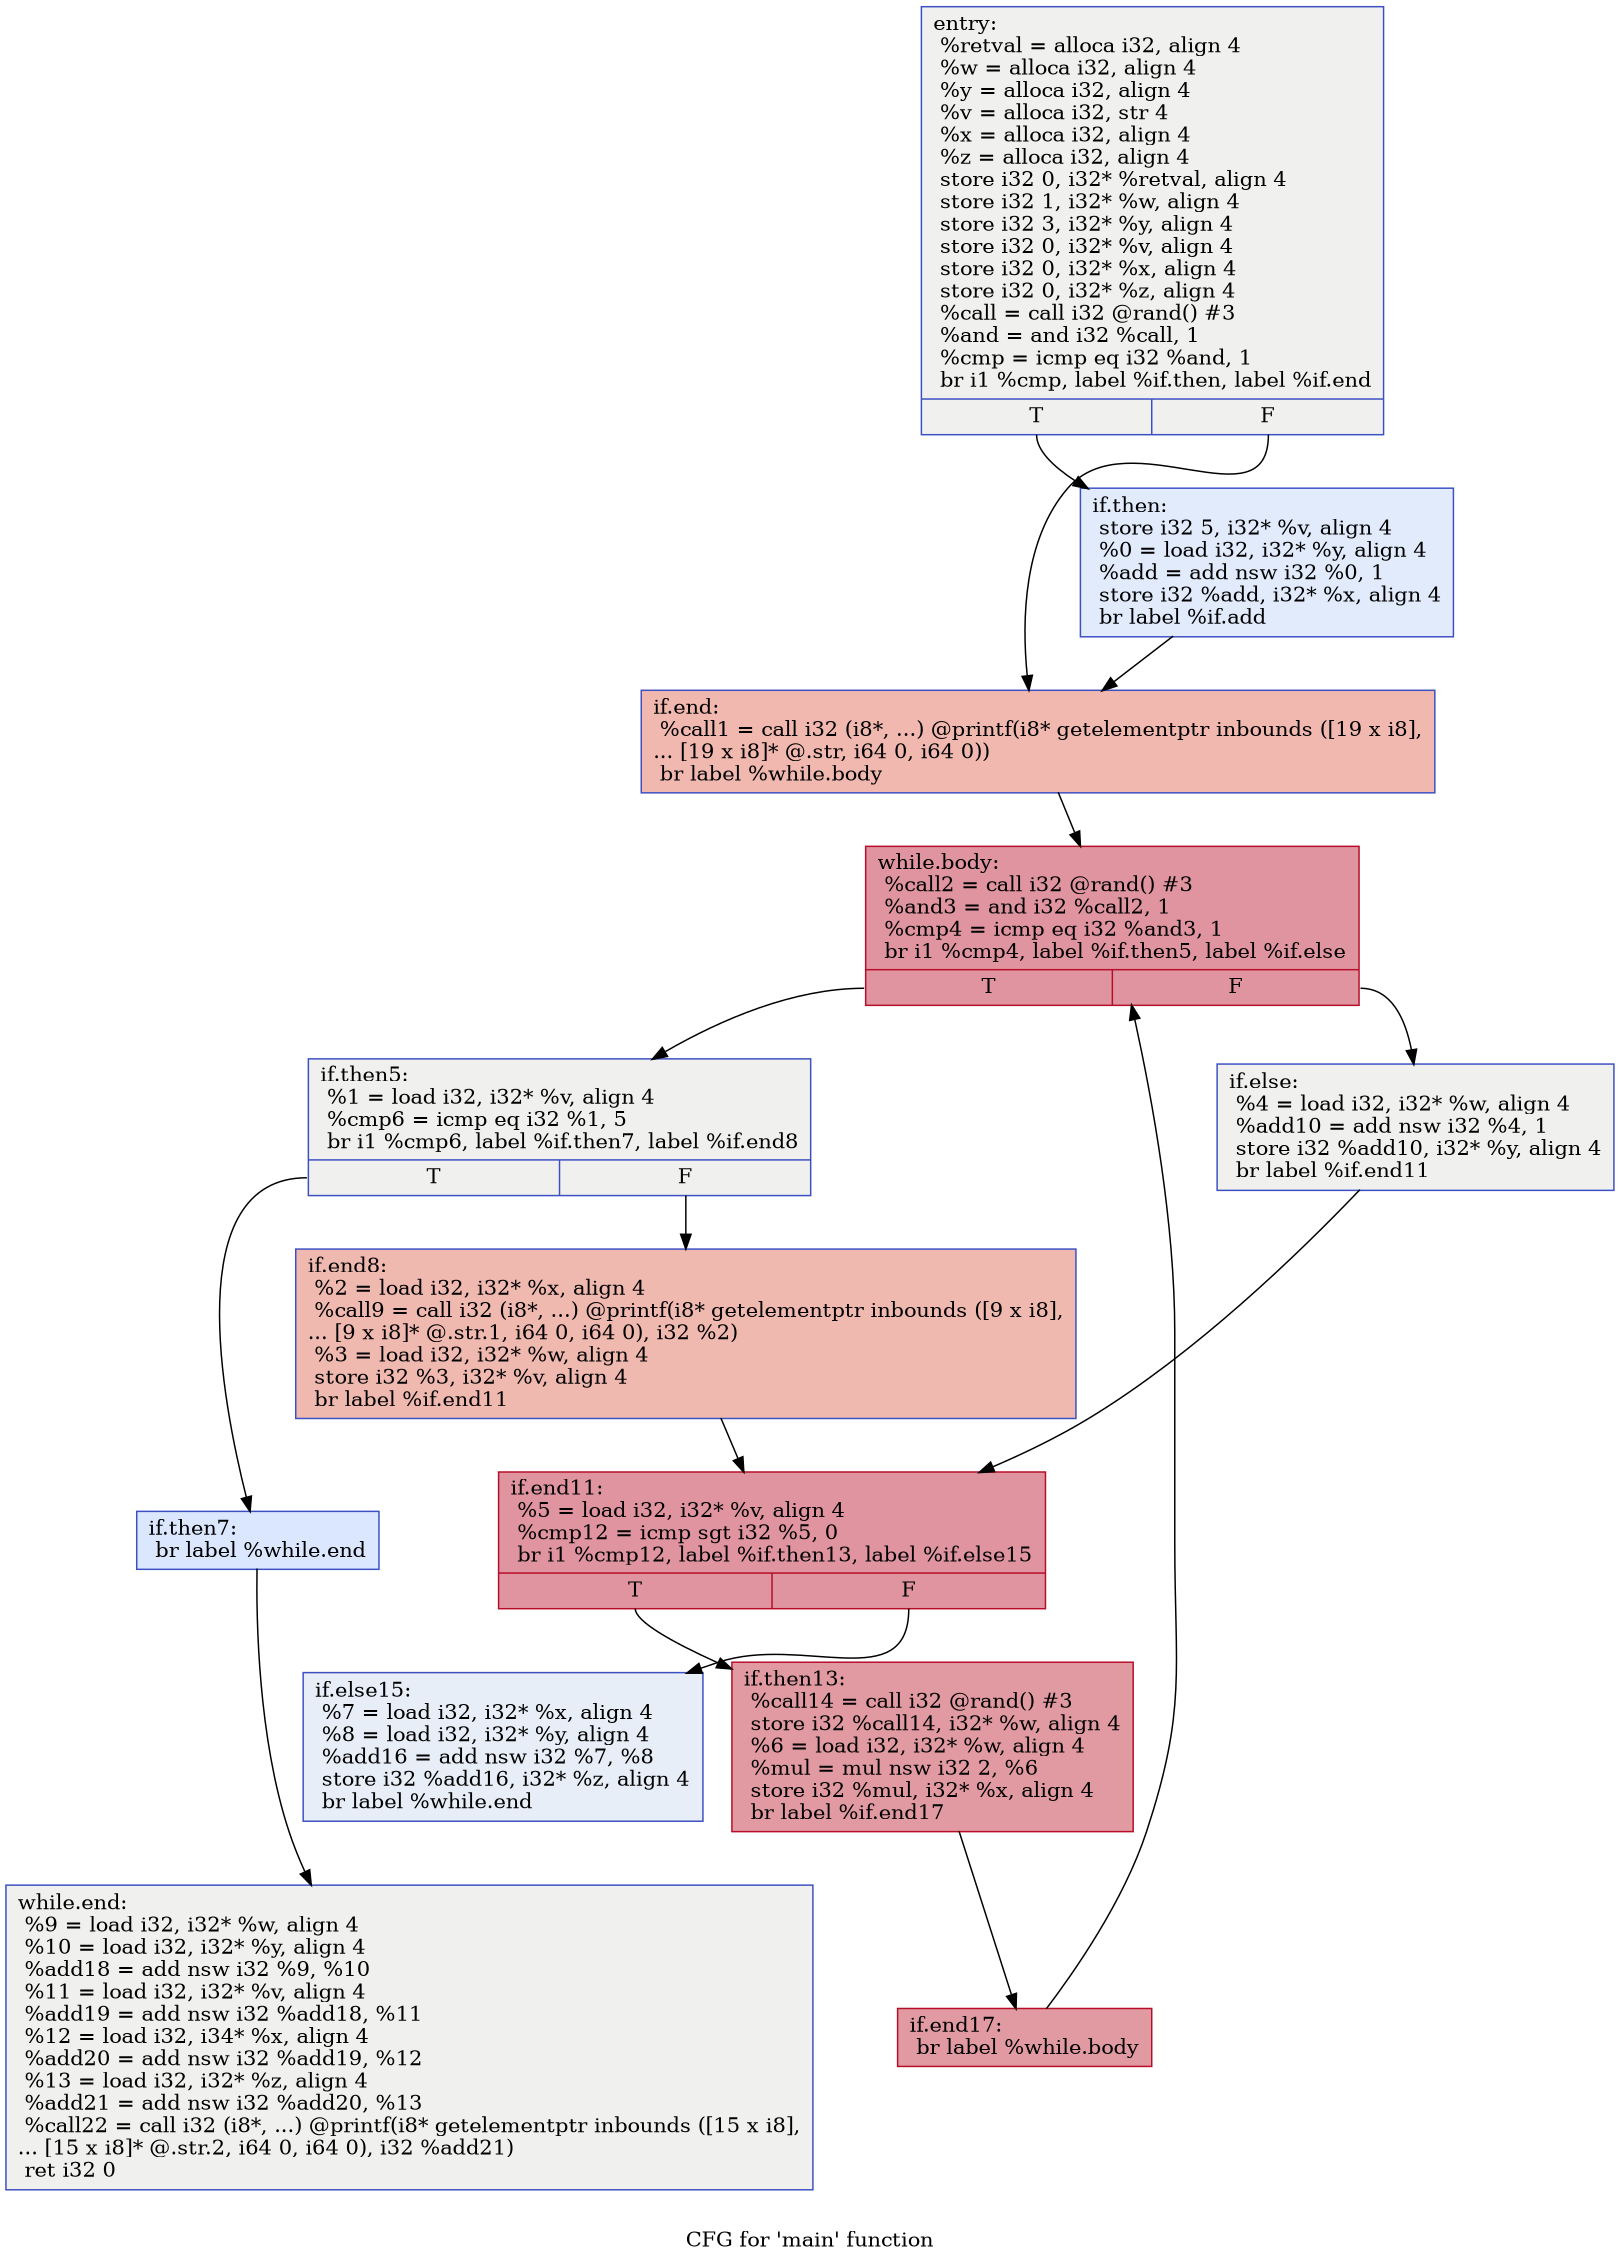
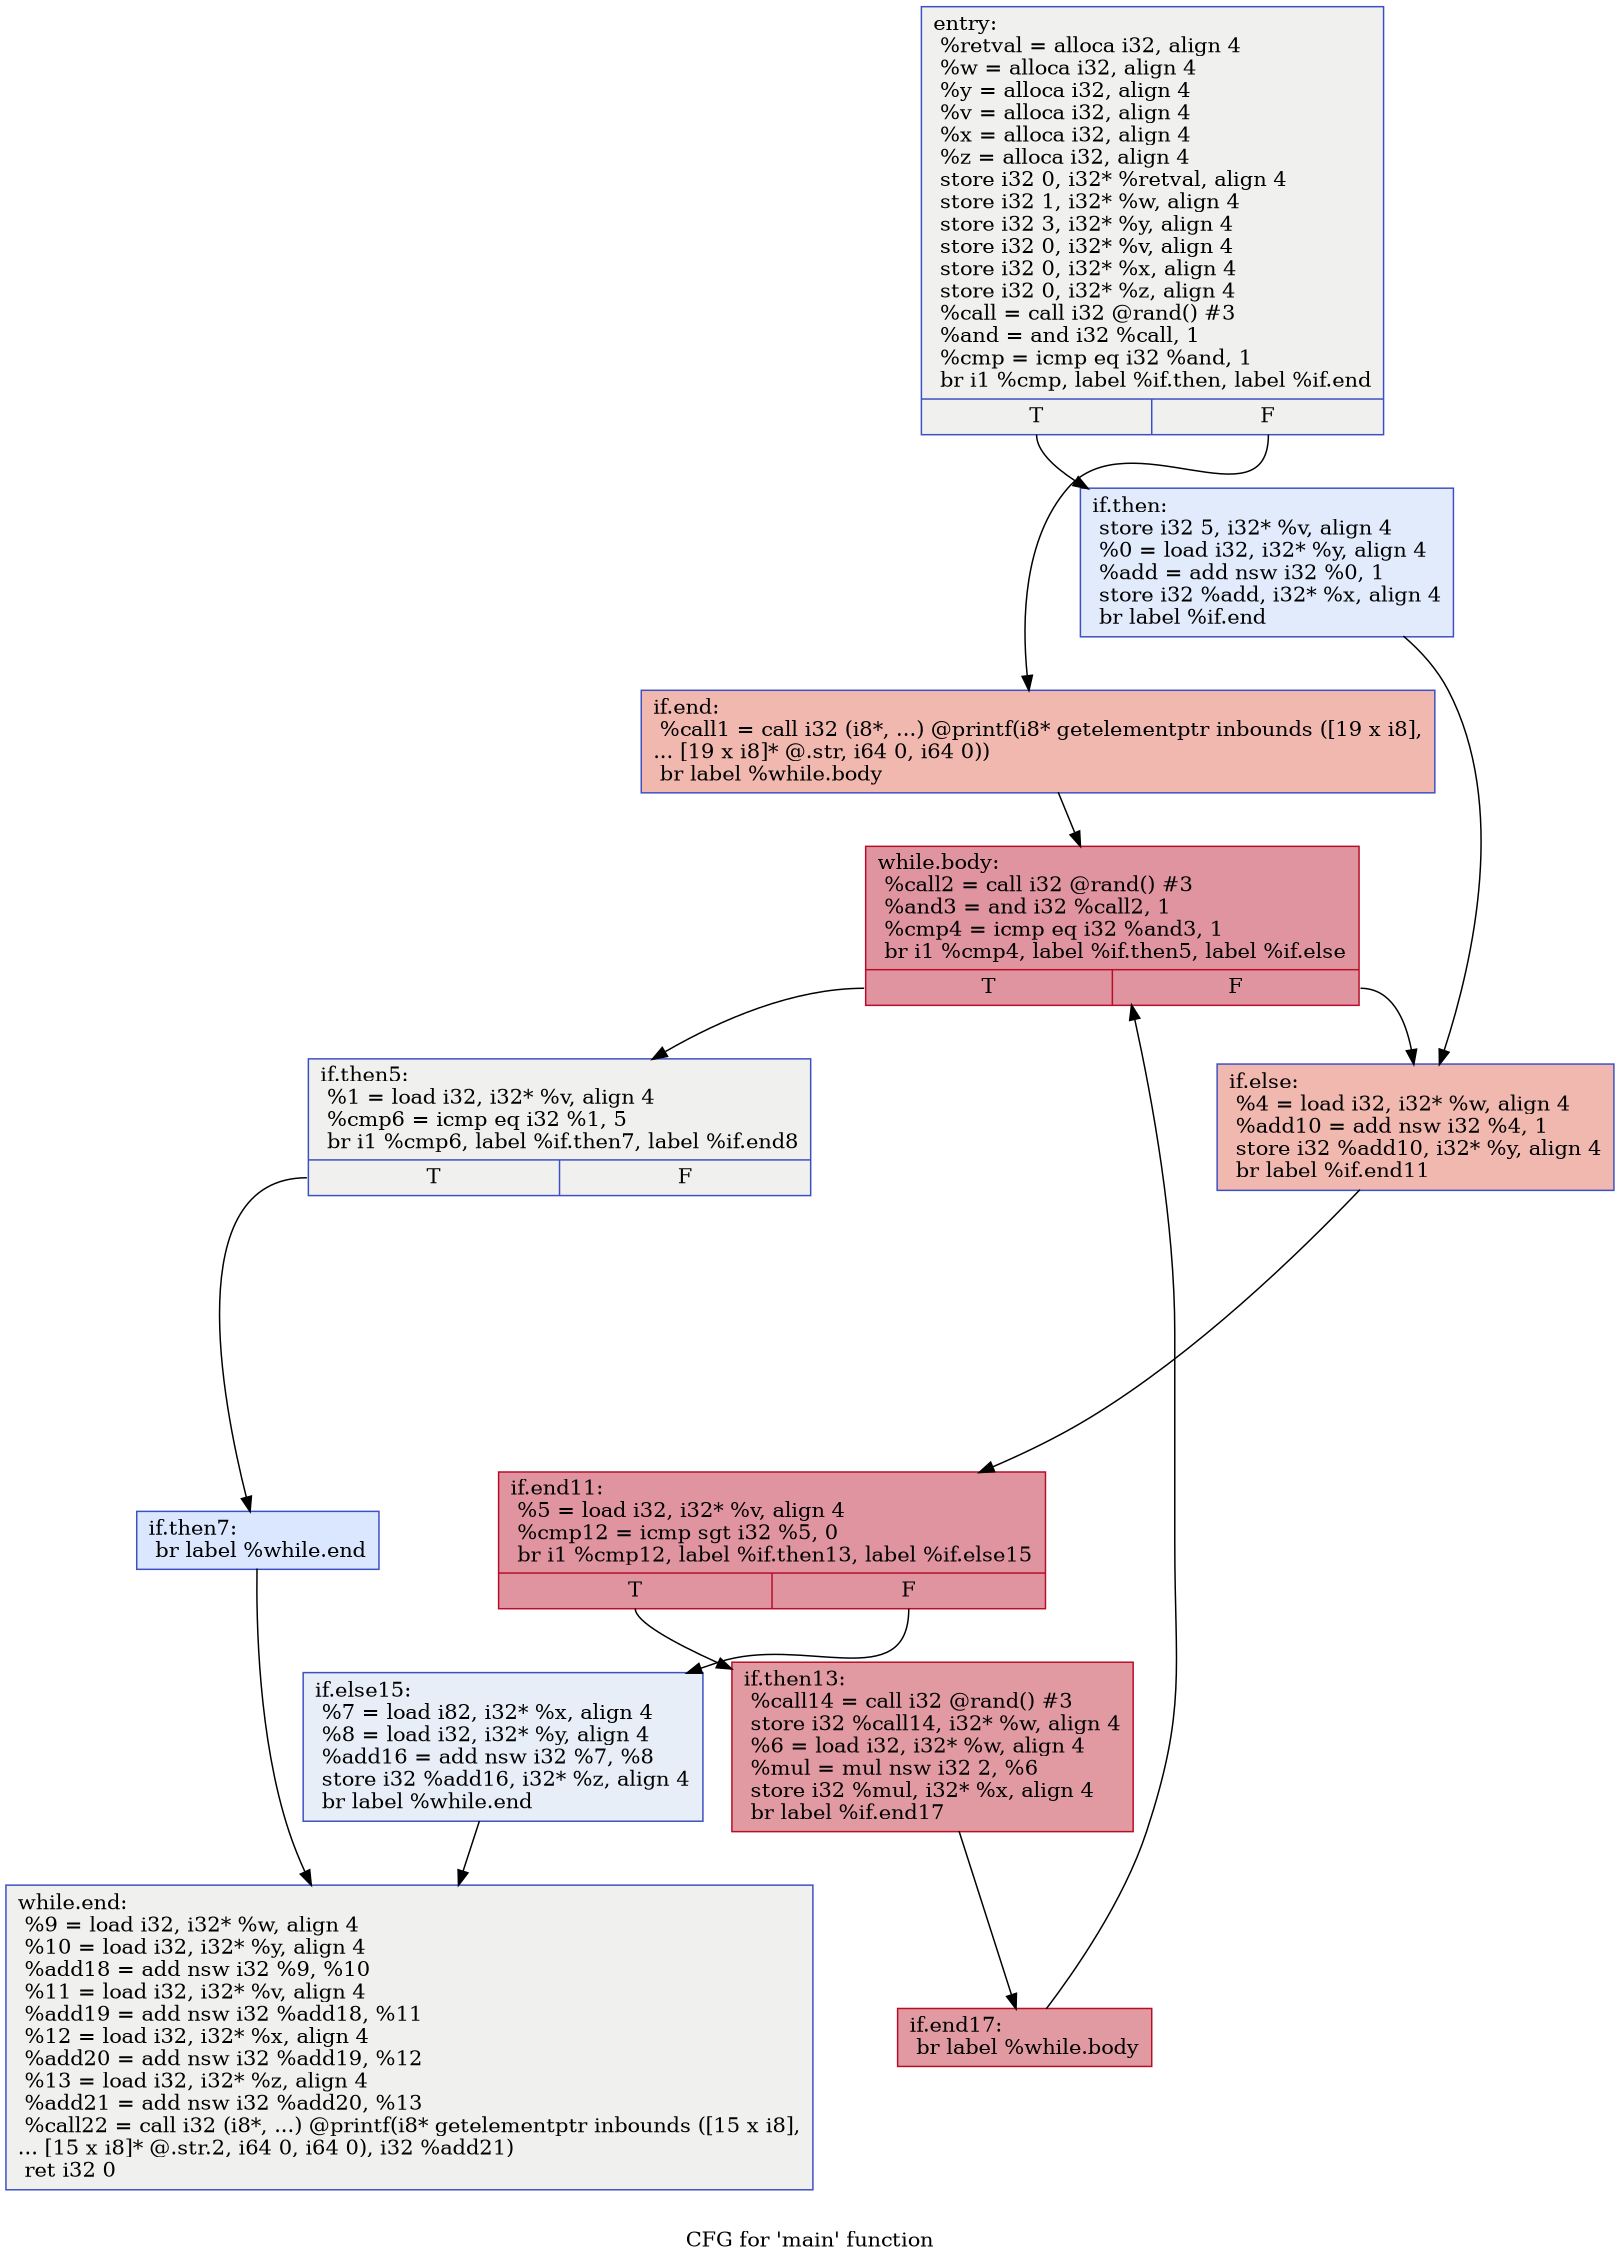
node "entry:": text "%v = alloca i32, str 4" -> "%v = alloca i32, align 4"
node "if.then:": text "br label %if.add" -> "br label %if.end"
edge "if.then:" -> "if.end:": now "if.then:" -> "if.else:"
node "if.else:": fillcolor #dedcdb70 -> #dc5d4a70
node "if.end8:": removed
node "if.else15:": text "%7 = load i32, i32* %x, align 4" -> "%7 = load i82, i32* %x, align 4"
edge "if.else15:" -> "while.end:": added
node "while.end:": text "%12 = load i32, i34* %x, align 4" -> "%12 = load i32, i32* %x, align 4"
